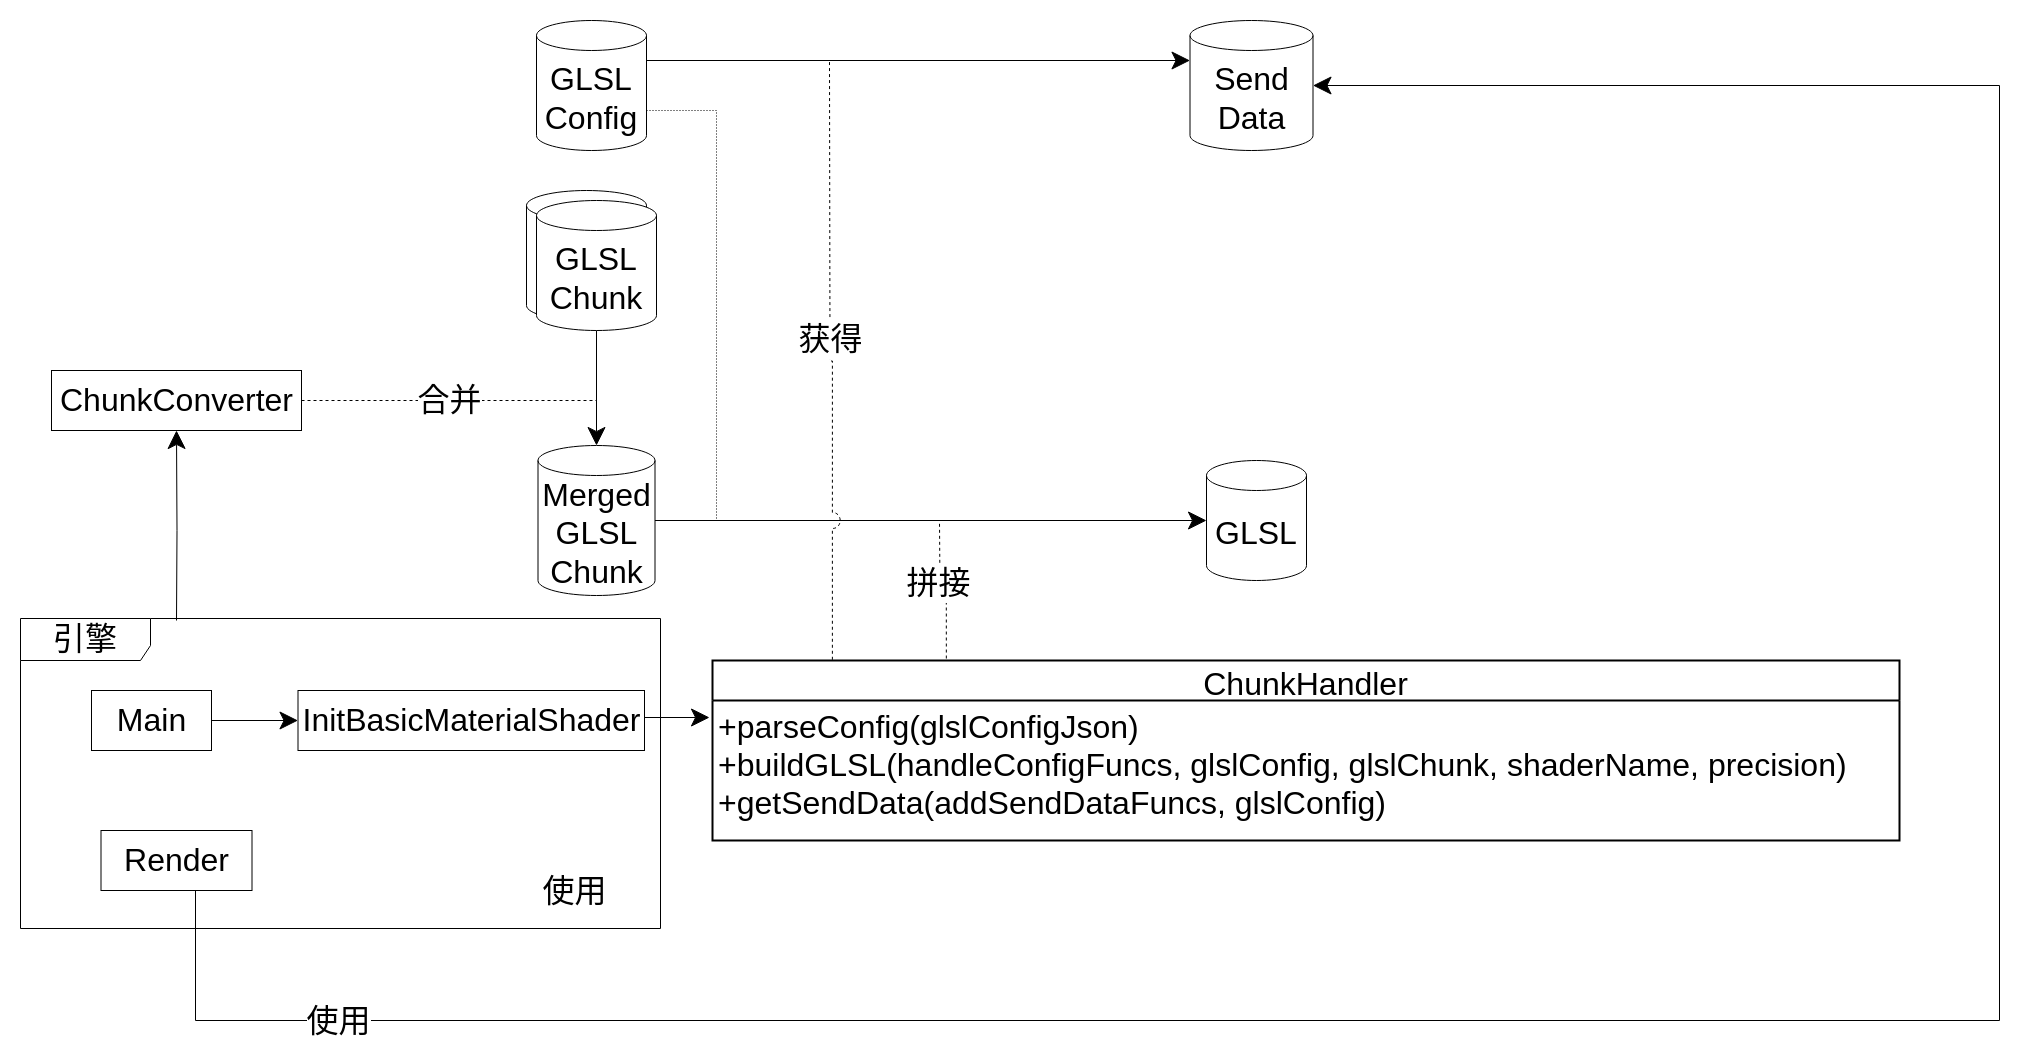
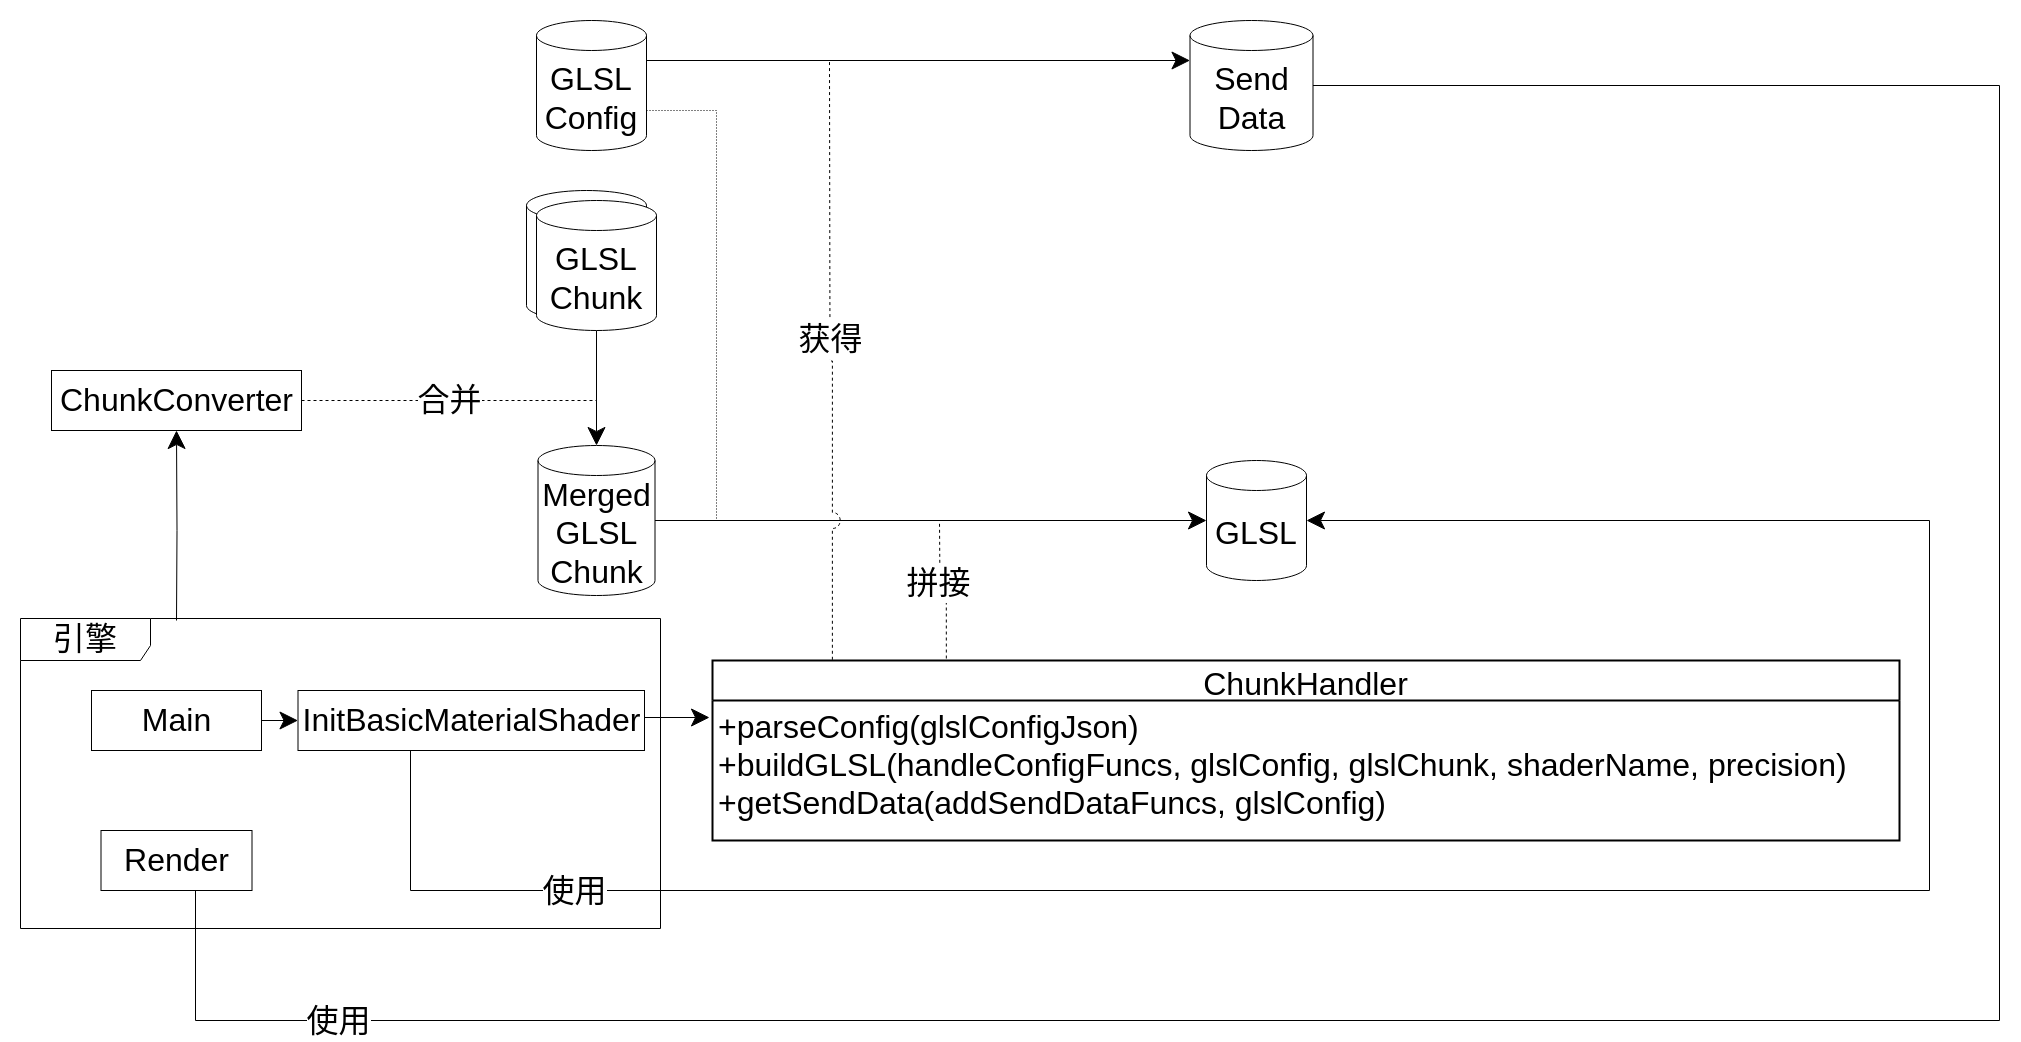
edge "Render" -> "Send Data": arrowhead classic -> none
node "Main": size 120x60 -> 170x60
edge "InitBasicMaterialShader" -> "GLSL": added
